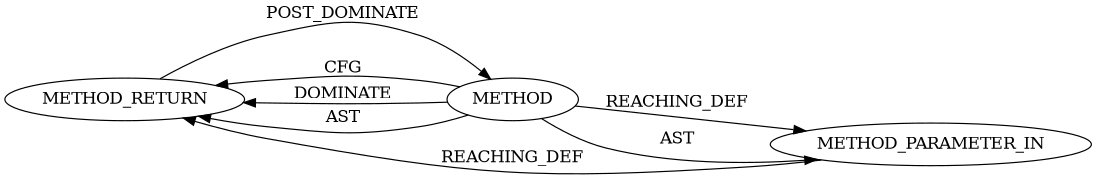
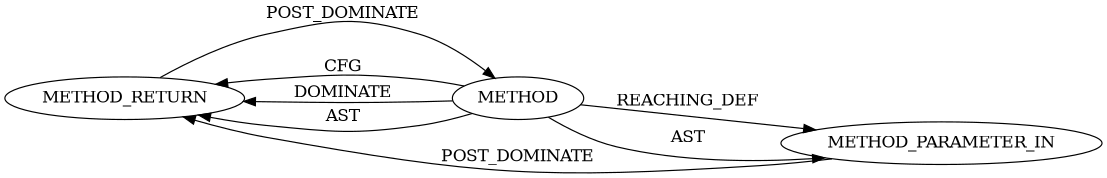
edge "METHOD_PARAMETER_IN" -> "METHOD_RETURN": label "REACHING_DEF" -> "POST_DOMINATE"
